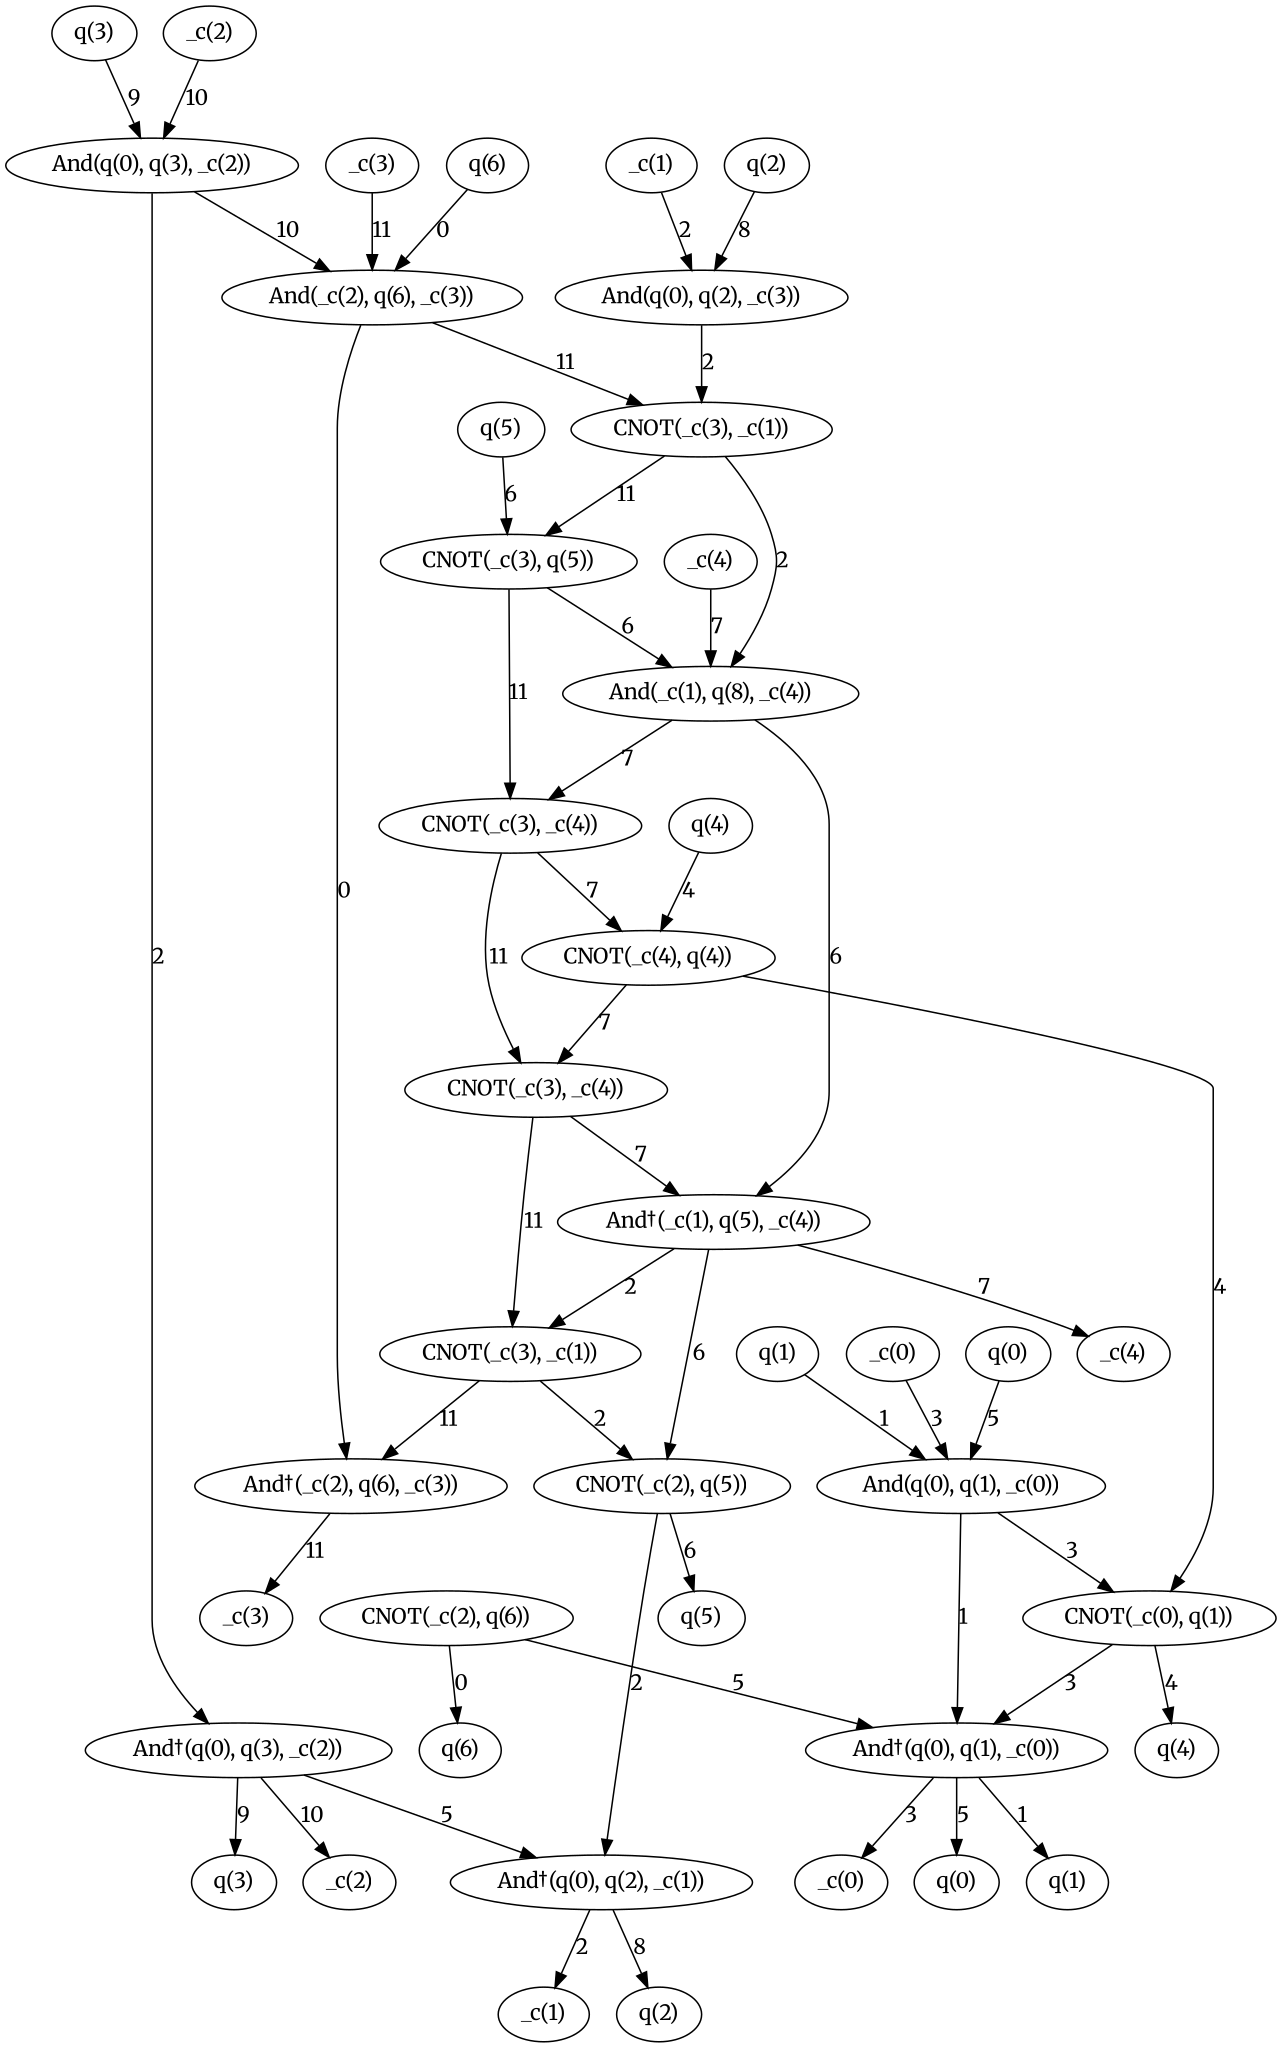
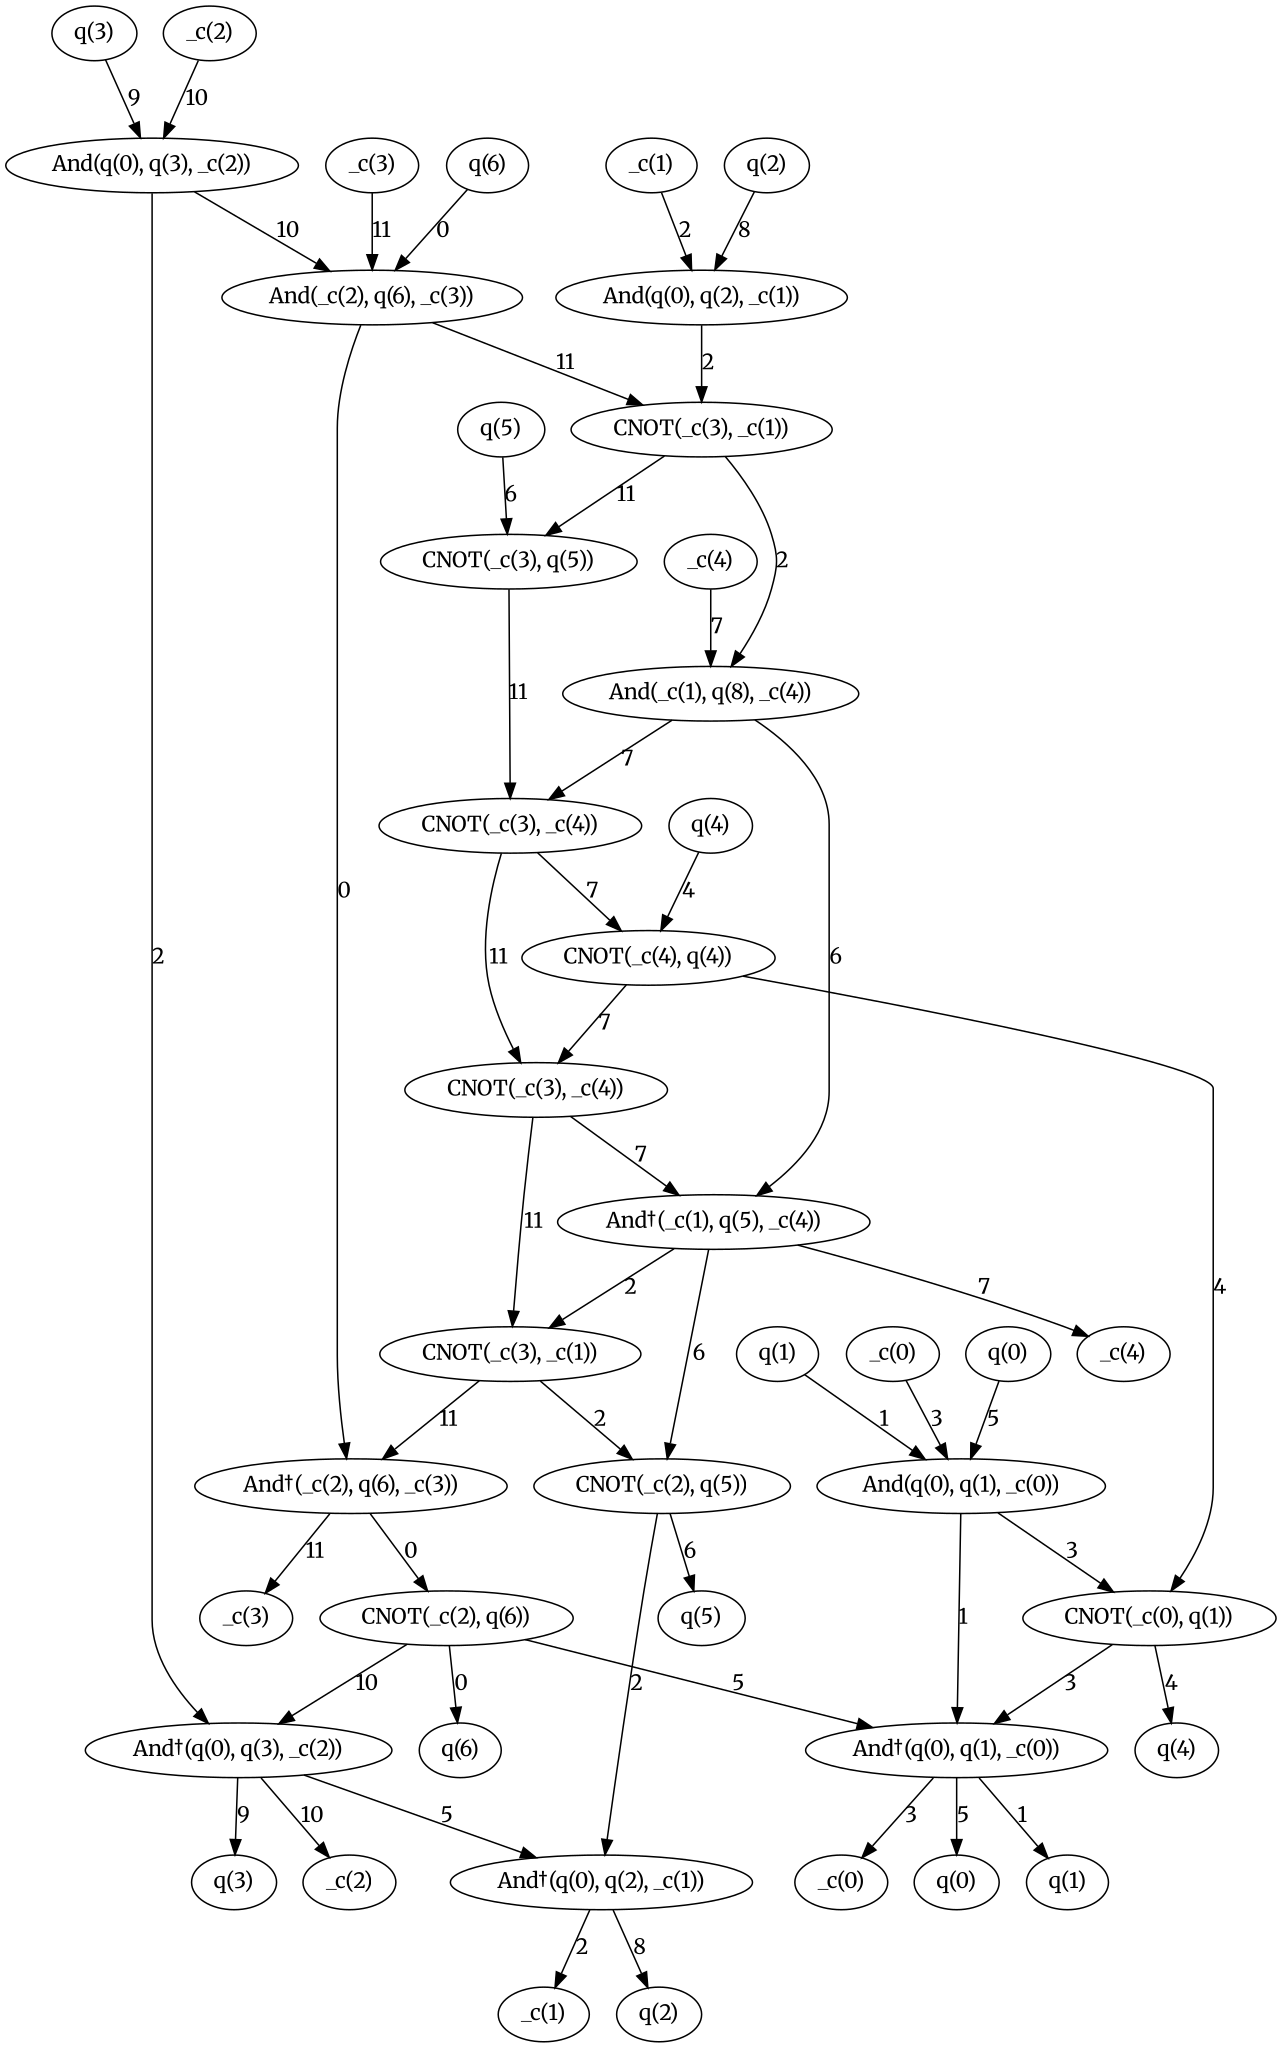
node "And(q(0), q(2), _c(3))": label "And(q(0), q(2), _c(3))" -> "And(q(0), q(2), _c(1))"
edge "CNOT(_c(3), q(5))" -> "And(_c(1), q(8), _c(4))": removed, label "6"
edge "And†(_c(2), q(6), _c(3))" -> "CNOT(_c(2), q(6))": added, label "0"
edge "CNOT(_c(2), q(6))" -> "And†(q(0), q(3), _c(2))": added, label "10"
